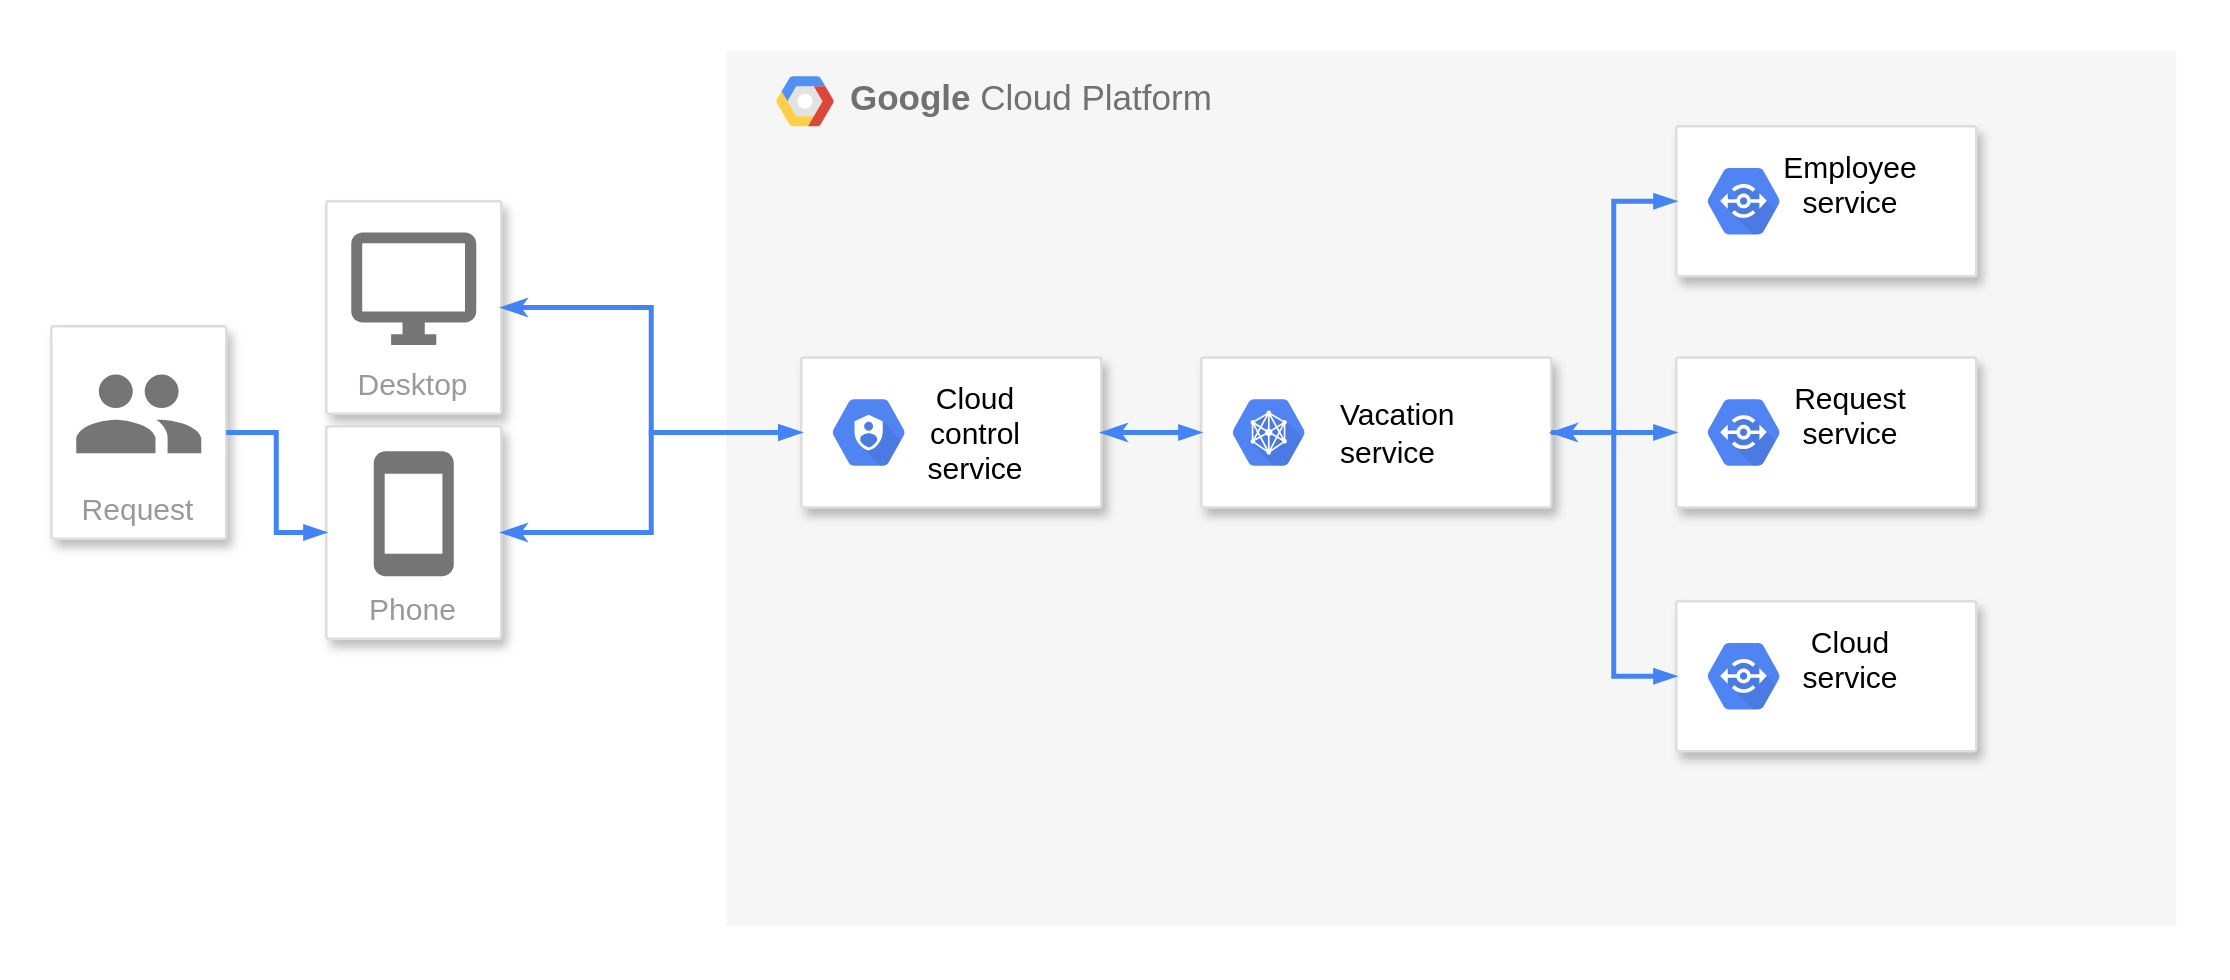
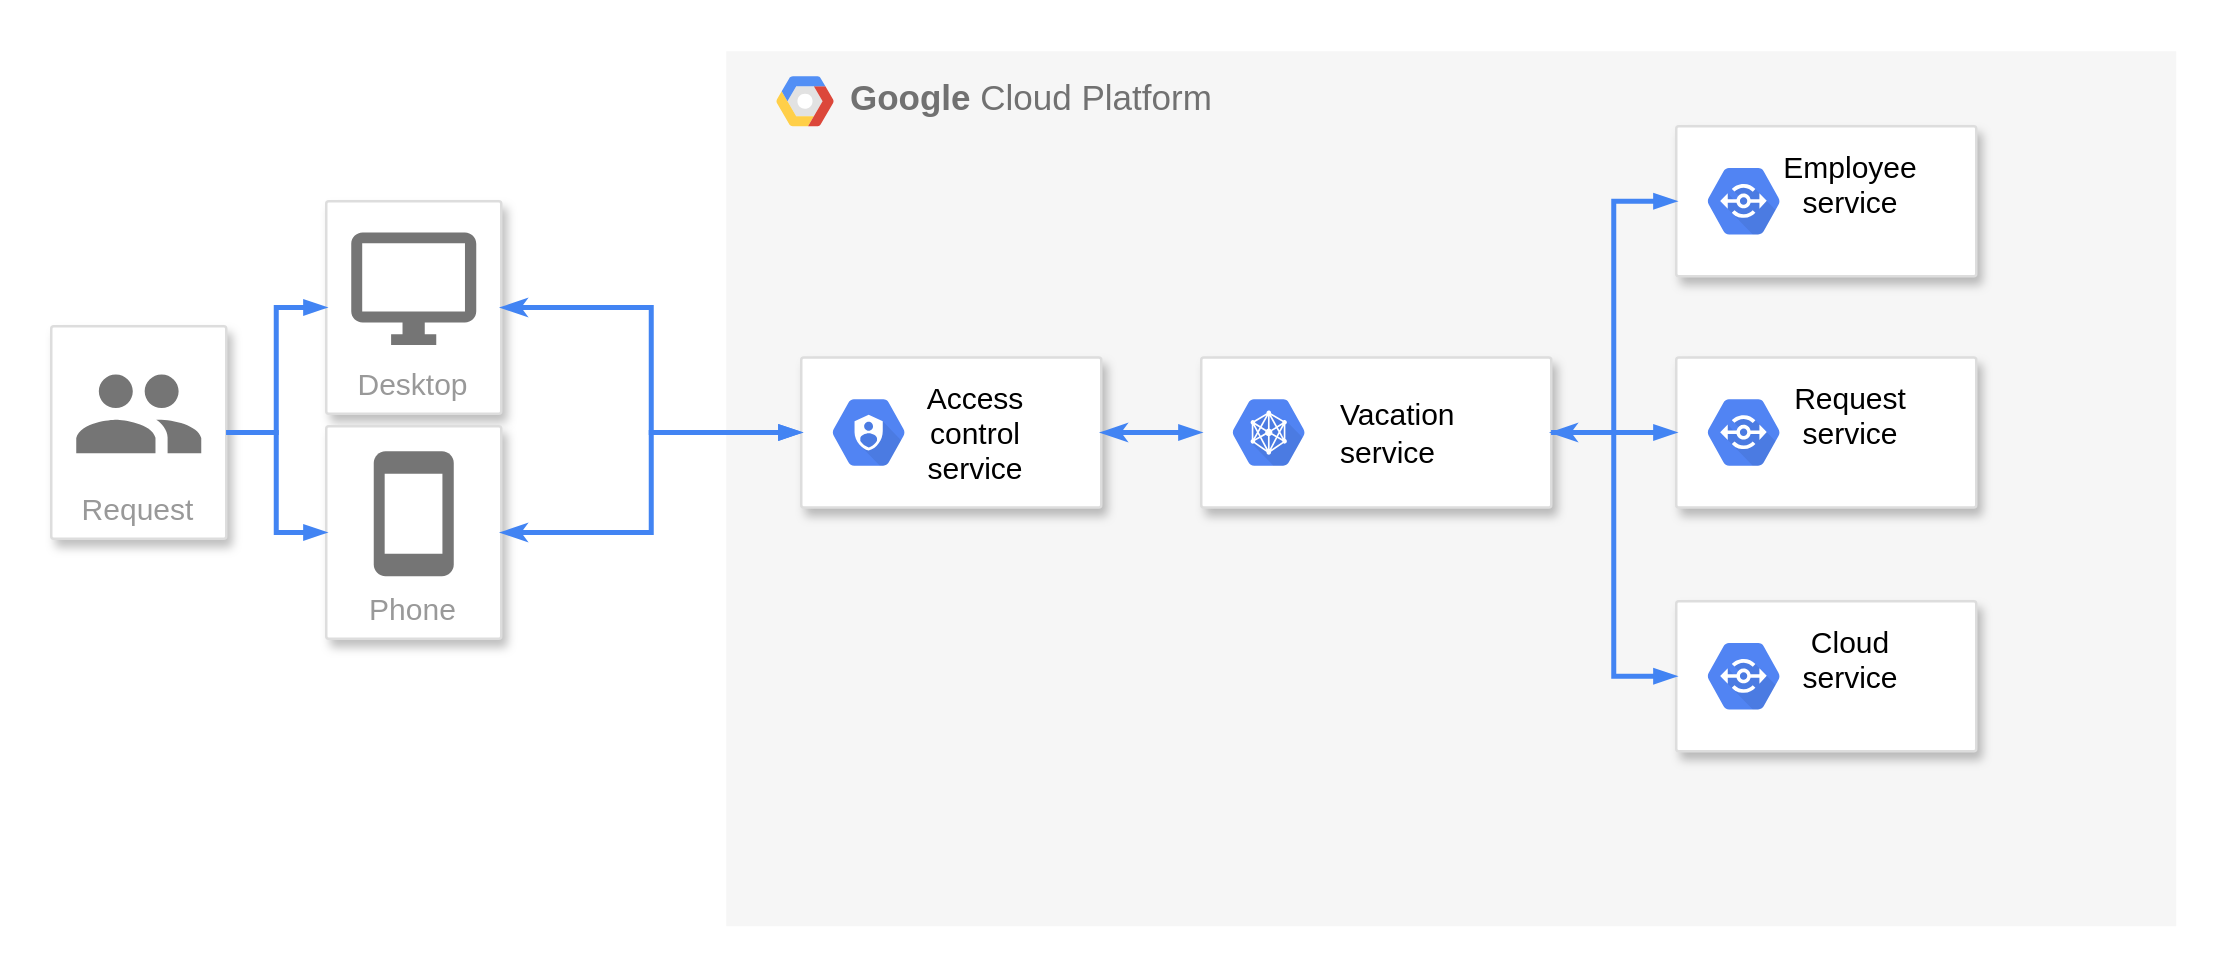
edge "Request" -> "Desktop": added
node "Cloud control service": label "Cloud control service" -> "Access control service"
